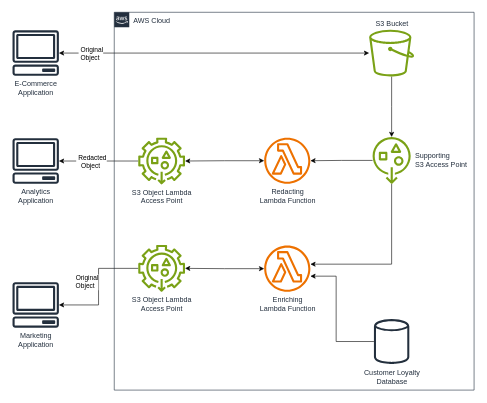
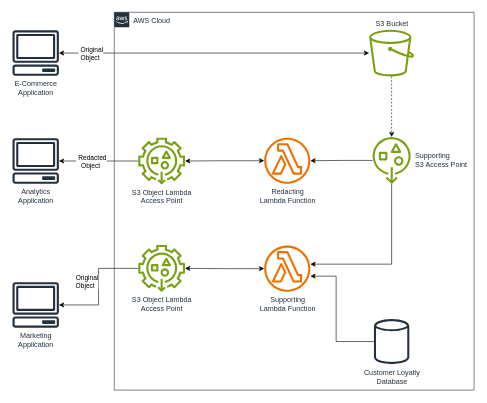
edge "S3 Bucket" -> "Supporting S3 Access Point": style solid -> dashed
node "Enriching Lambda Function": label "Enriching Lambda Function" -> "Supporting Lambda Function"
